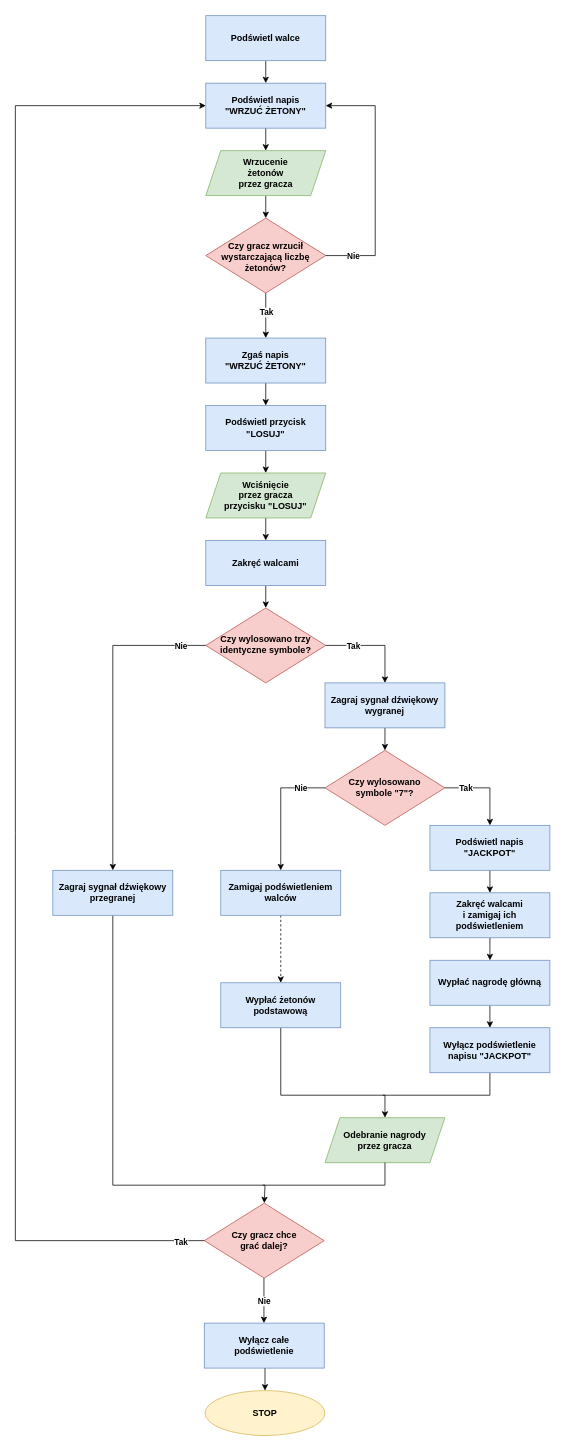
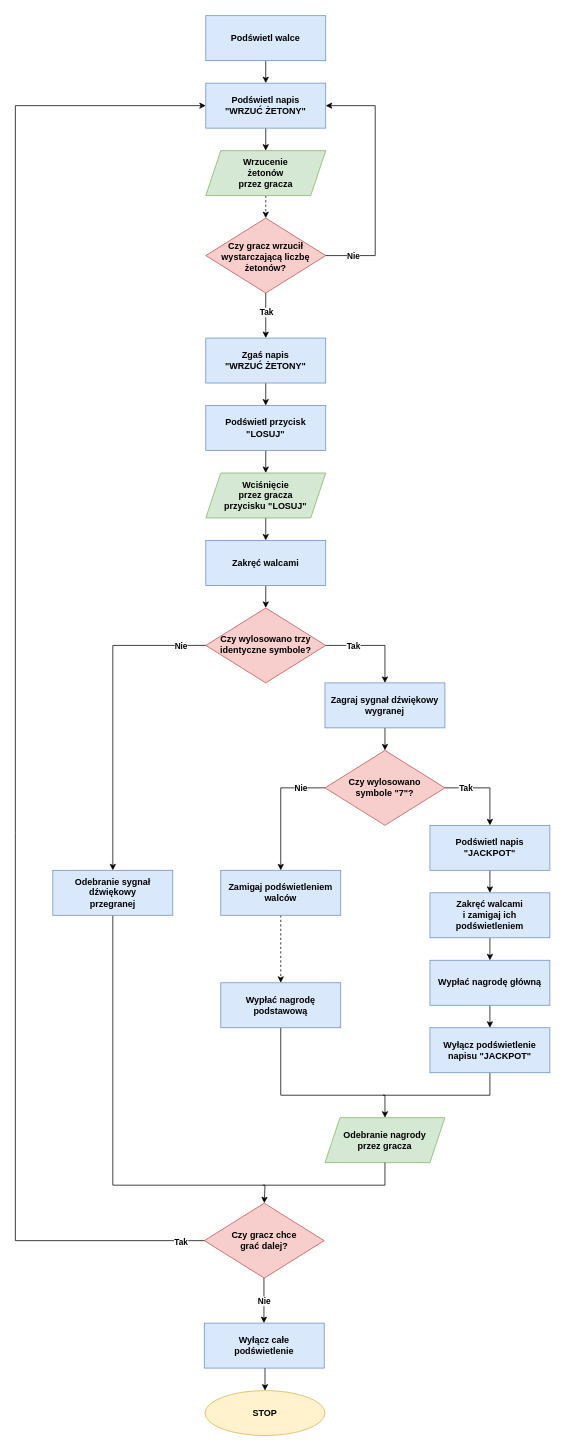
edge "Wrzucenie żetonów przez gracza" -> "Czy gracz wrzucił wystarczającą liczbę żetonów?": style solid -> dashed
node "Zagraj sygnał dźwiękowy przegranej": label "Zagraj sygnał dźwiękowy przegranej" -> "Odebranie sygnał dźwiękowy przegranej"
node "Wypłać żetonów podstawową": label "Wypłać żetonów podstawową" -> "Wypłać nagrodę podstawową"
